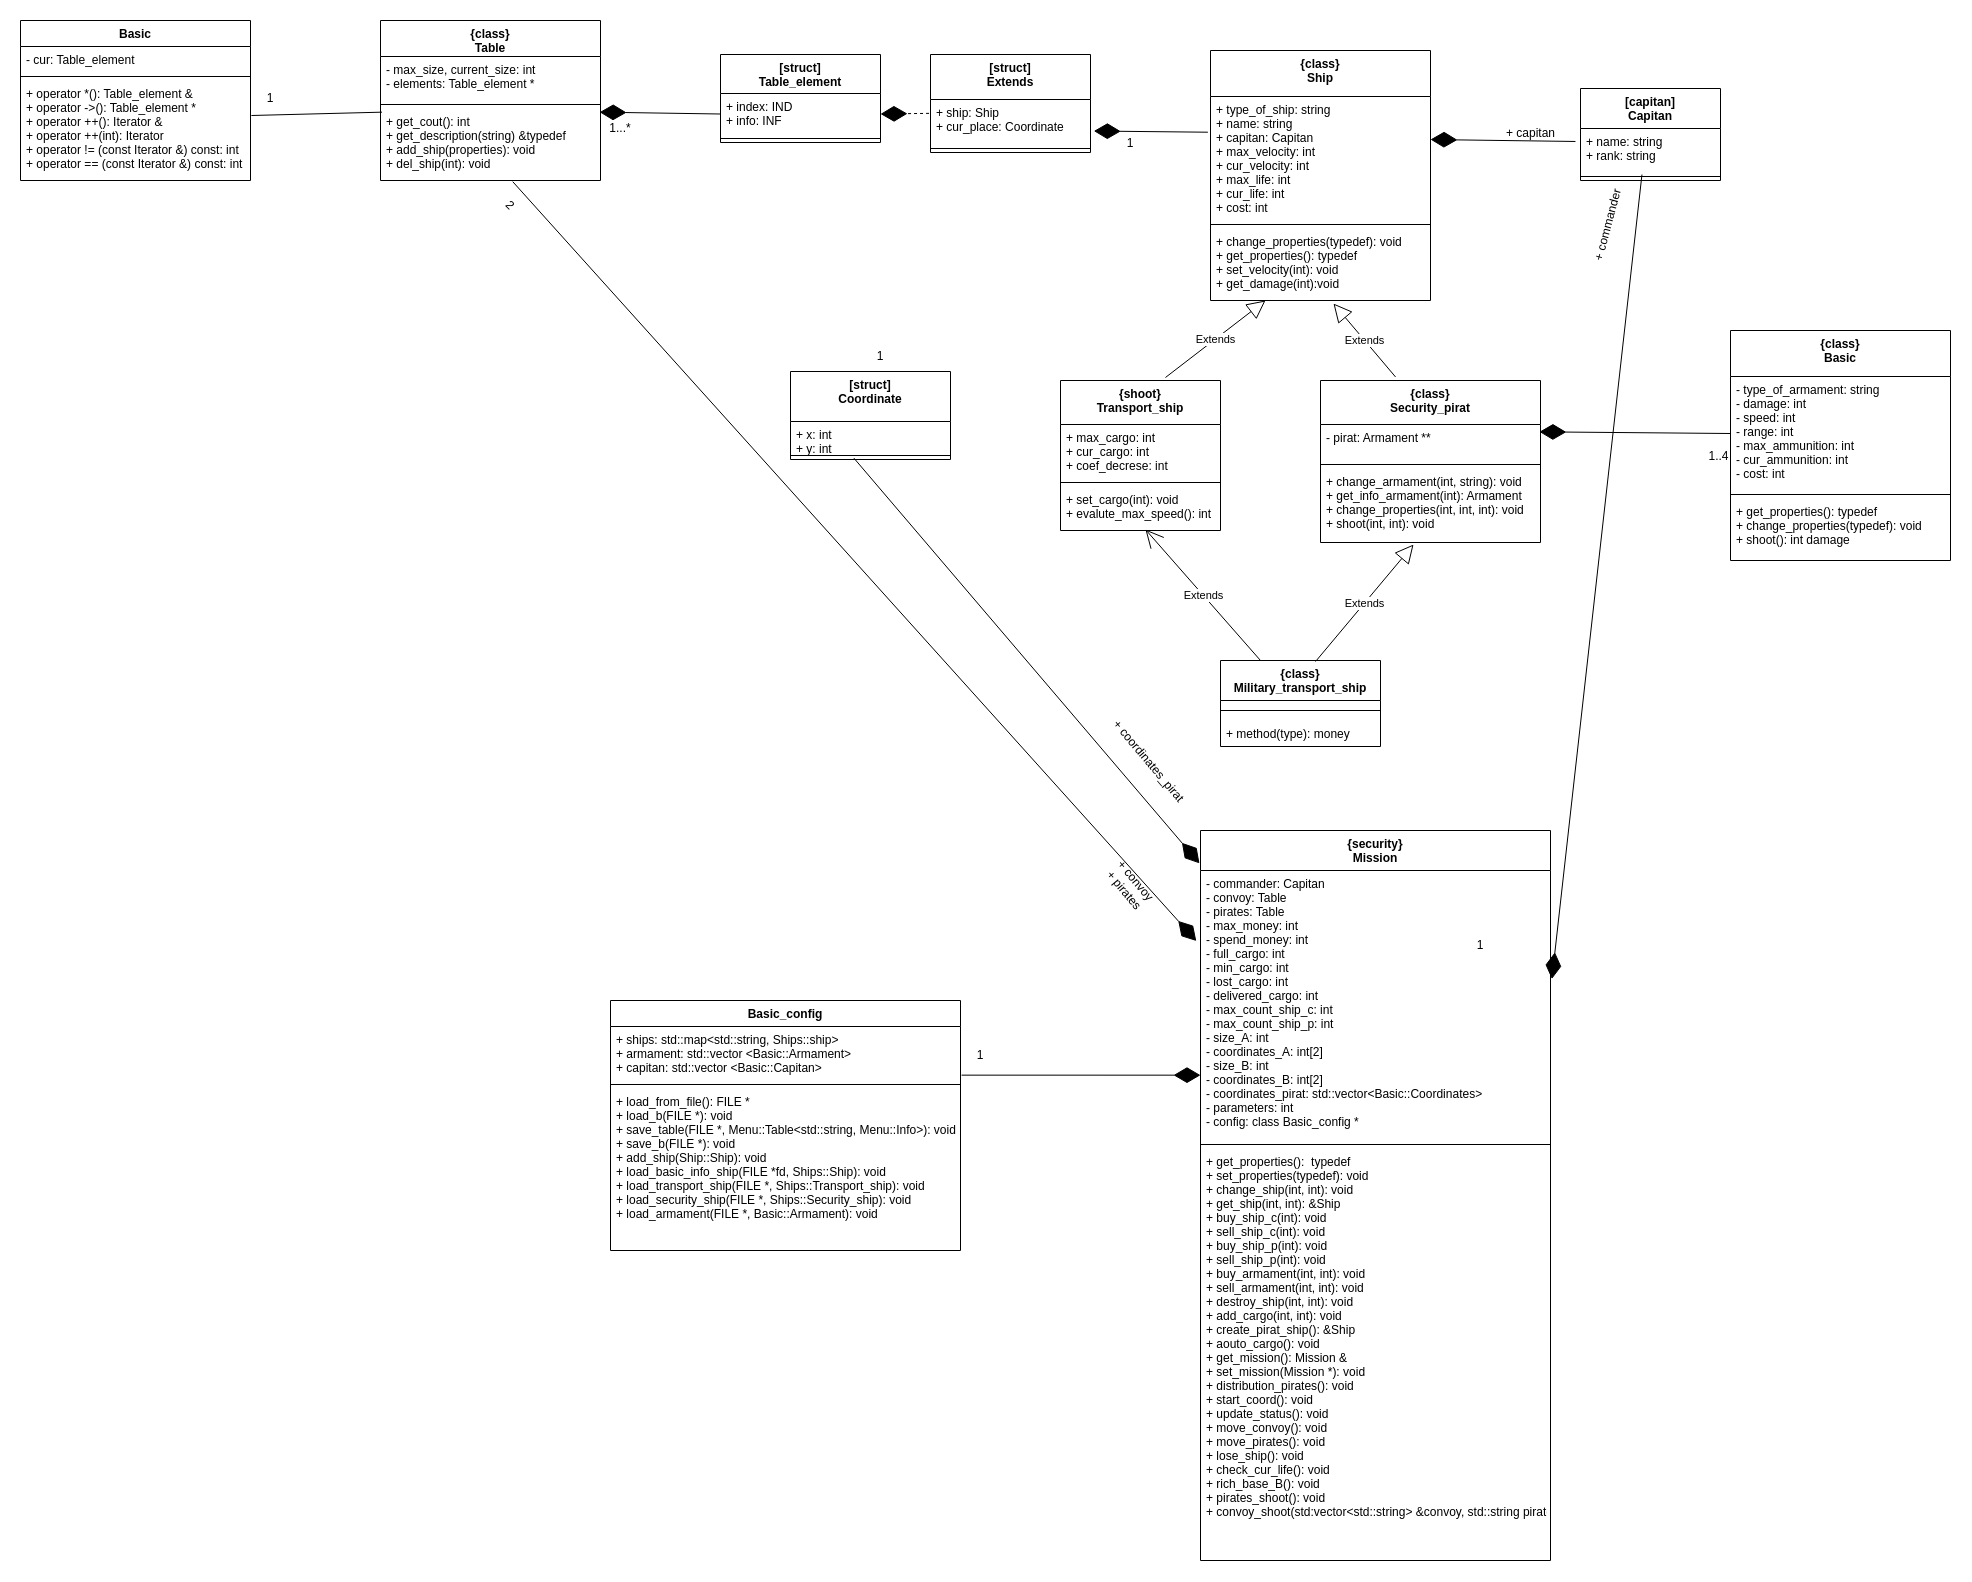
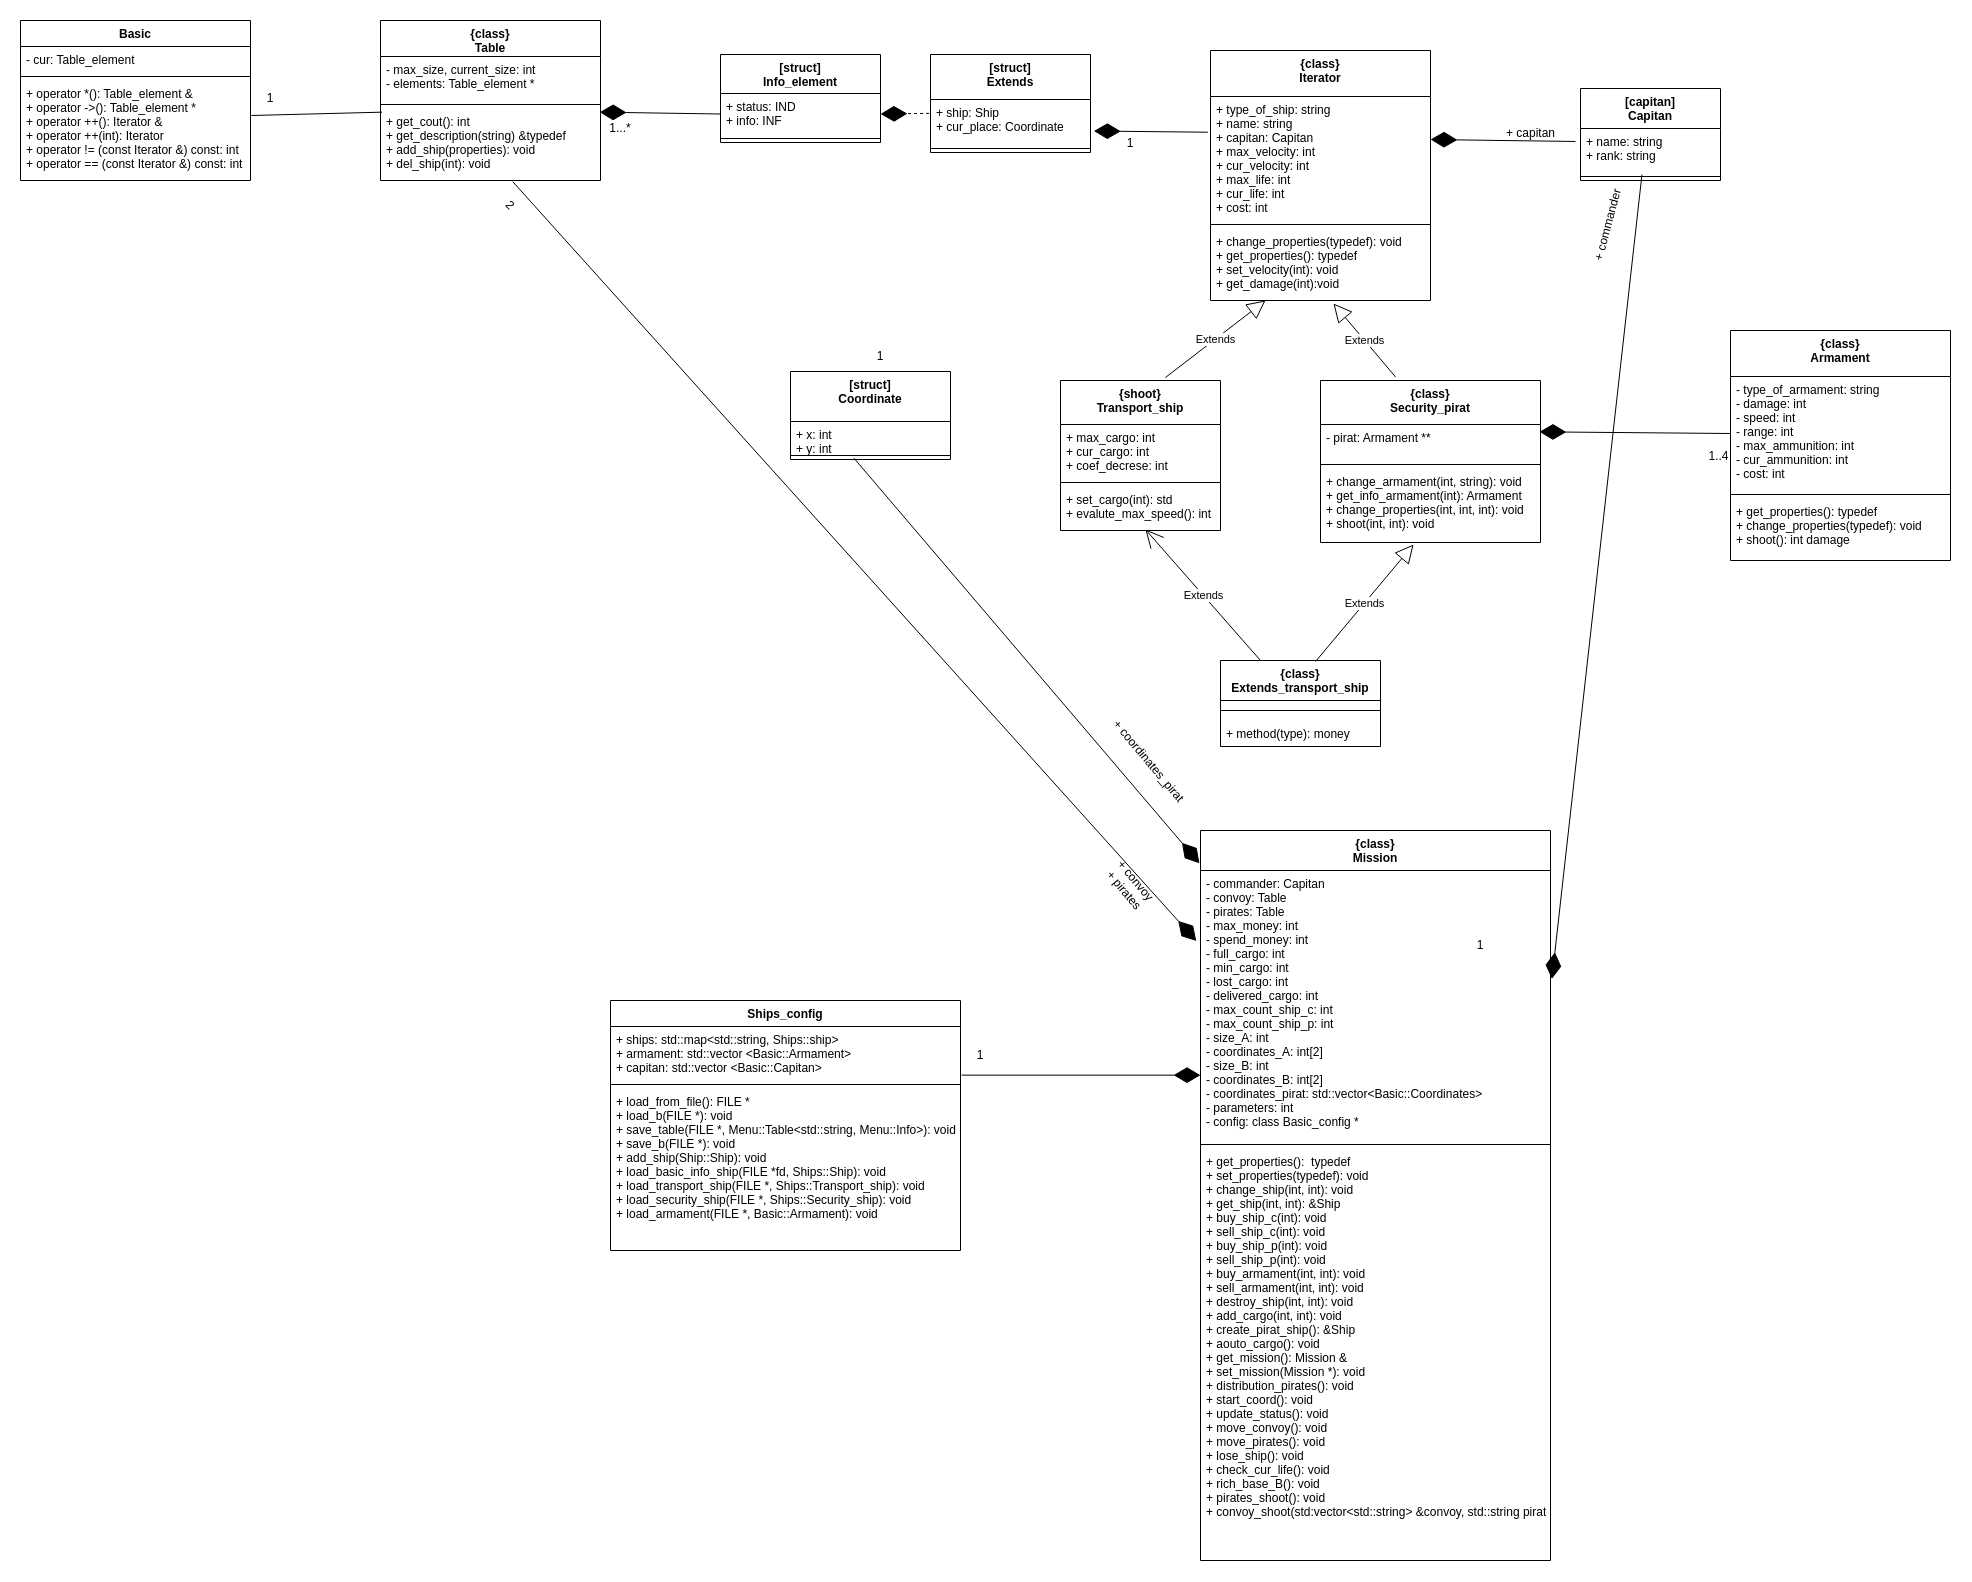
node "{class} Ship": label "{class} Ship" -> "{class} Iterator"
node "[struct] Table_element": label "[struct] Table_element" -> "[struct] Info_element"
node "+ index: IND + info: INF": label "+ index: IND + info: INF" -> "+ status: IND + info: INF"
node "{class} Basic": label "{class} Basic" -> "{class} Armament"
node "+ set_cargo(int): void + evalute_max_speed(): int": label "+ set_cargo(int): void + evalute_max_speed(): int" -> "+ set_cargo(int): std + evalute_max_speed(): int"
node "{class} Military_transport_ship": label "{class} Military_transport_ship" -> "{class} Extends_transport_ship"
node "{security} Mission": label "{security} Mission" -> "{class} Mission"
node "Basic_config": label "Basic_config" -> "Ships_config"
